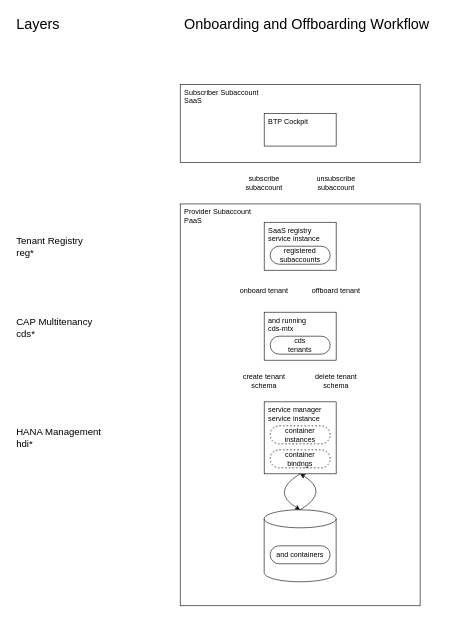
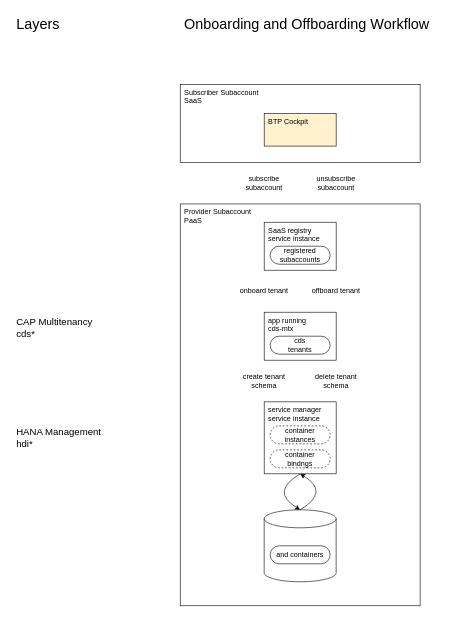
node "BTP Cockpit": fillcolor #ffffff -> #fff2cc
node "Tenant Registryreg*": removed
node "and running cds-mtx": label "and running cds-mtx" -> "app running cds-mtx"
